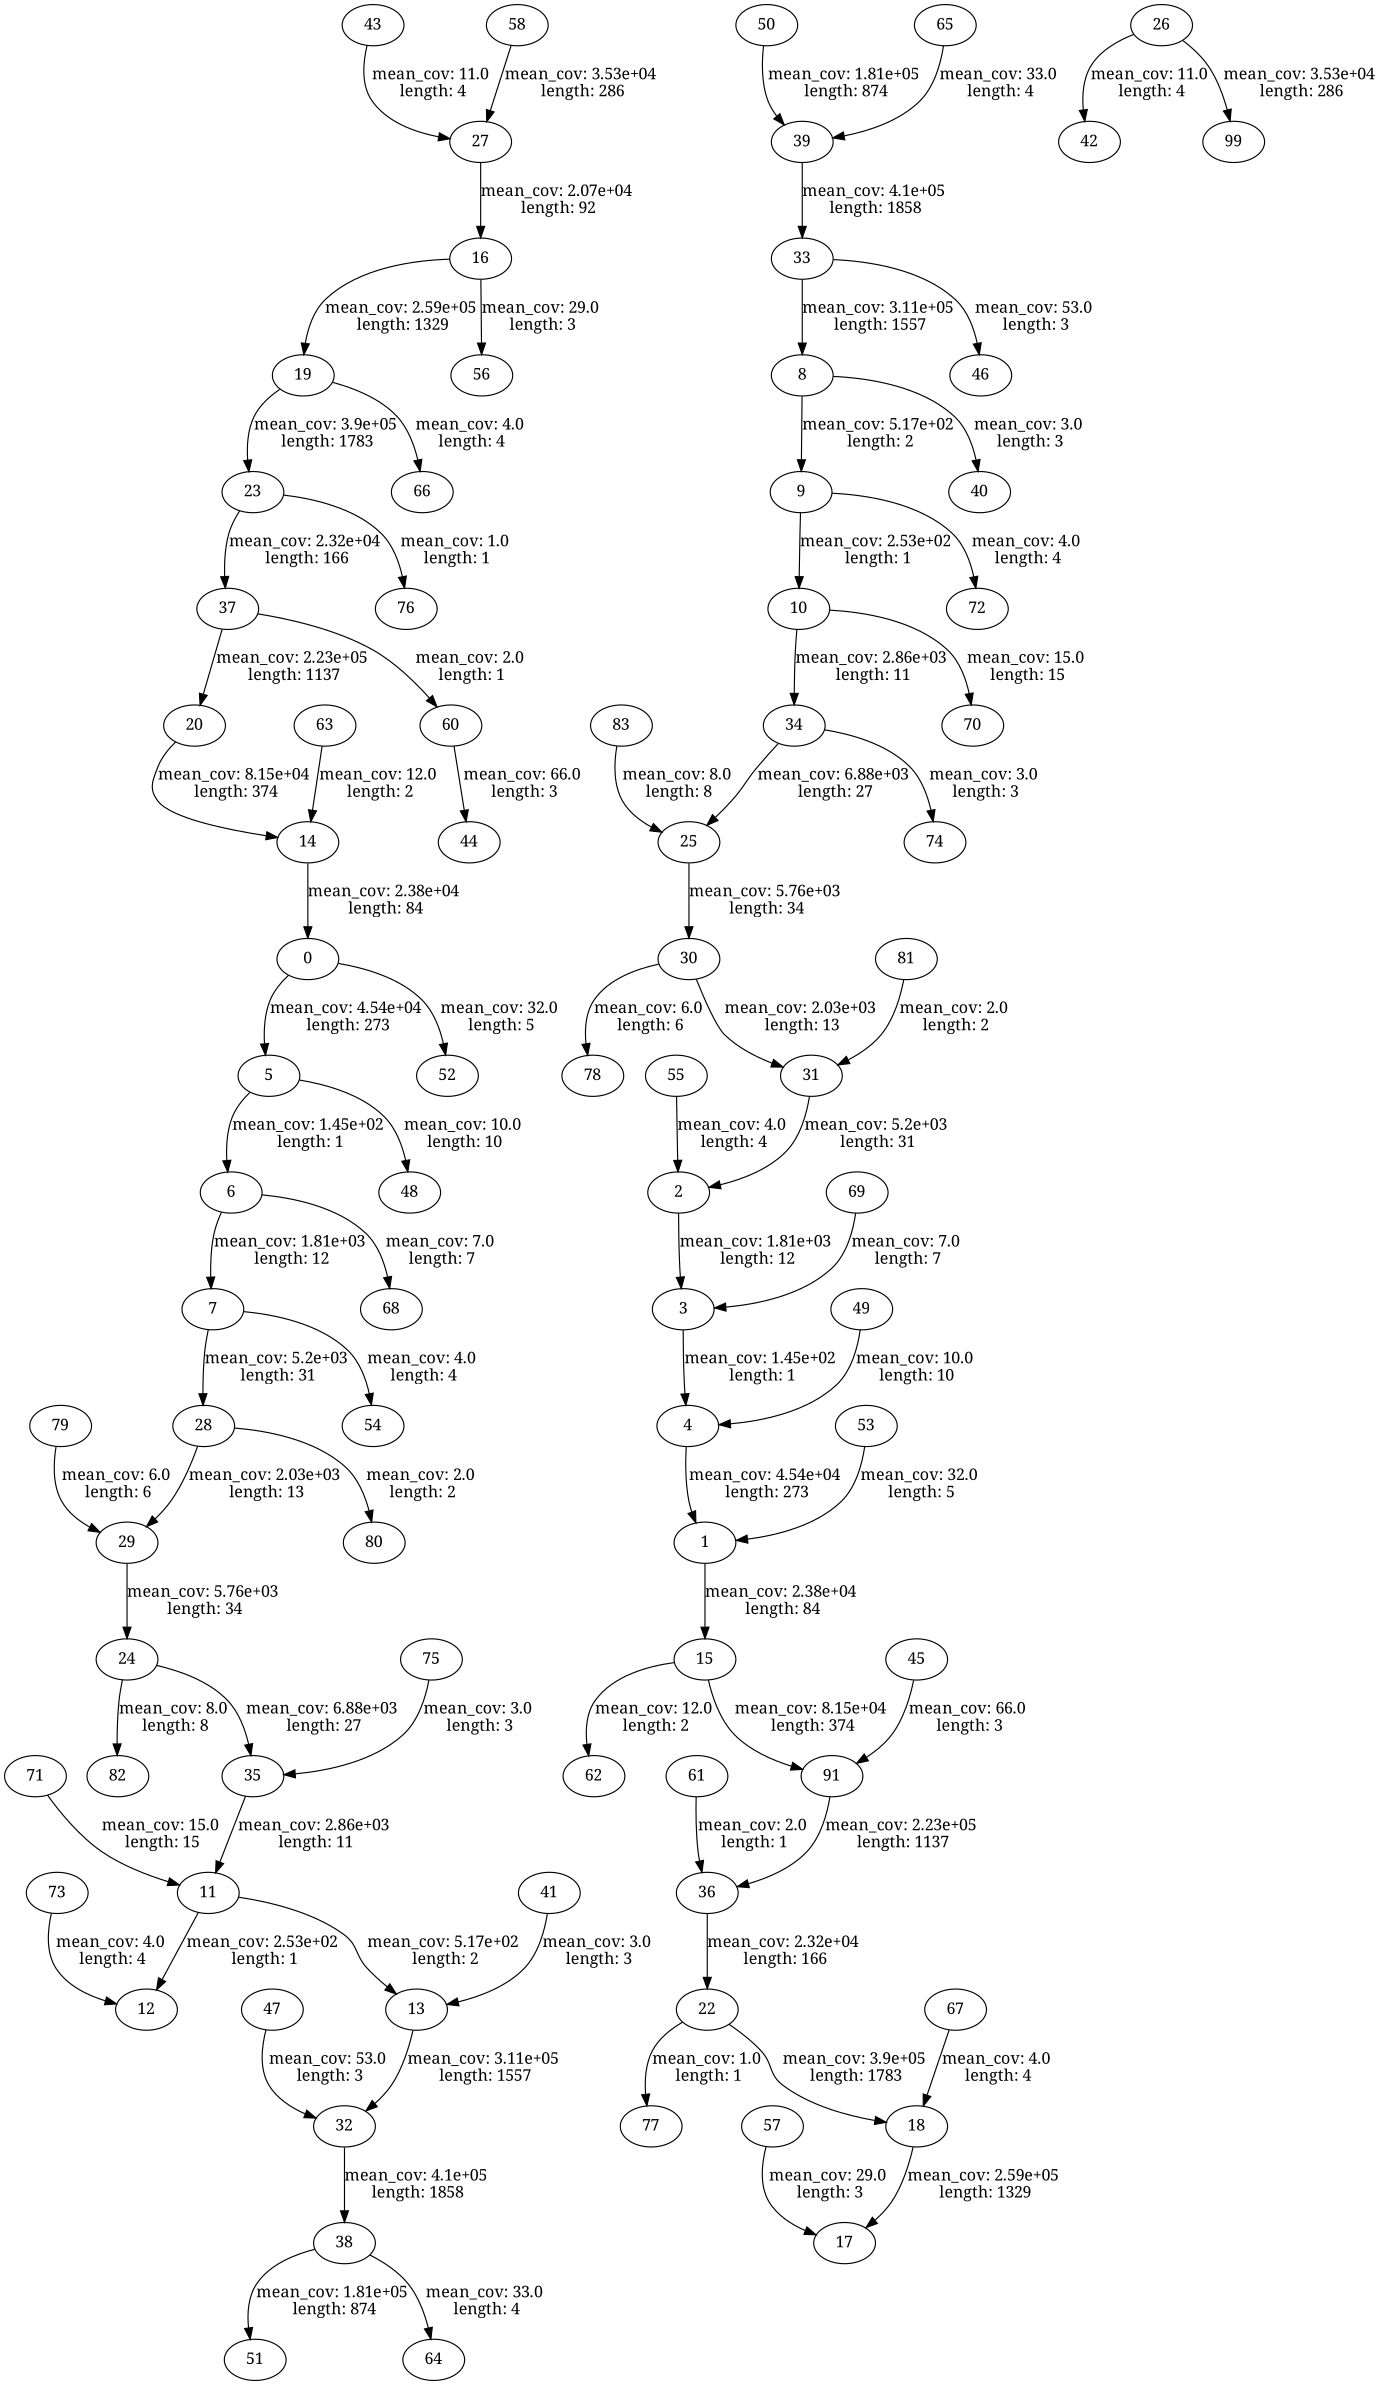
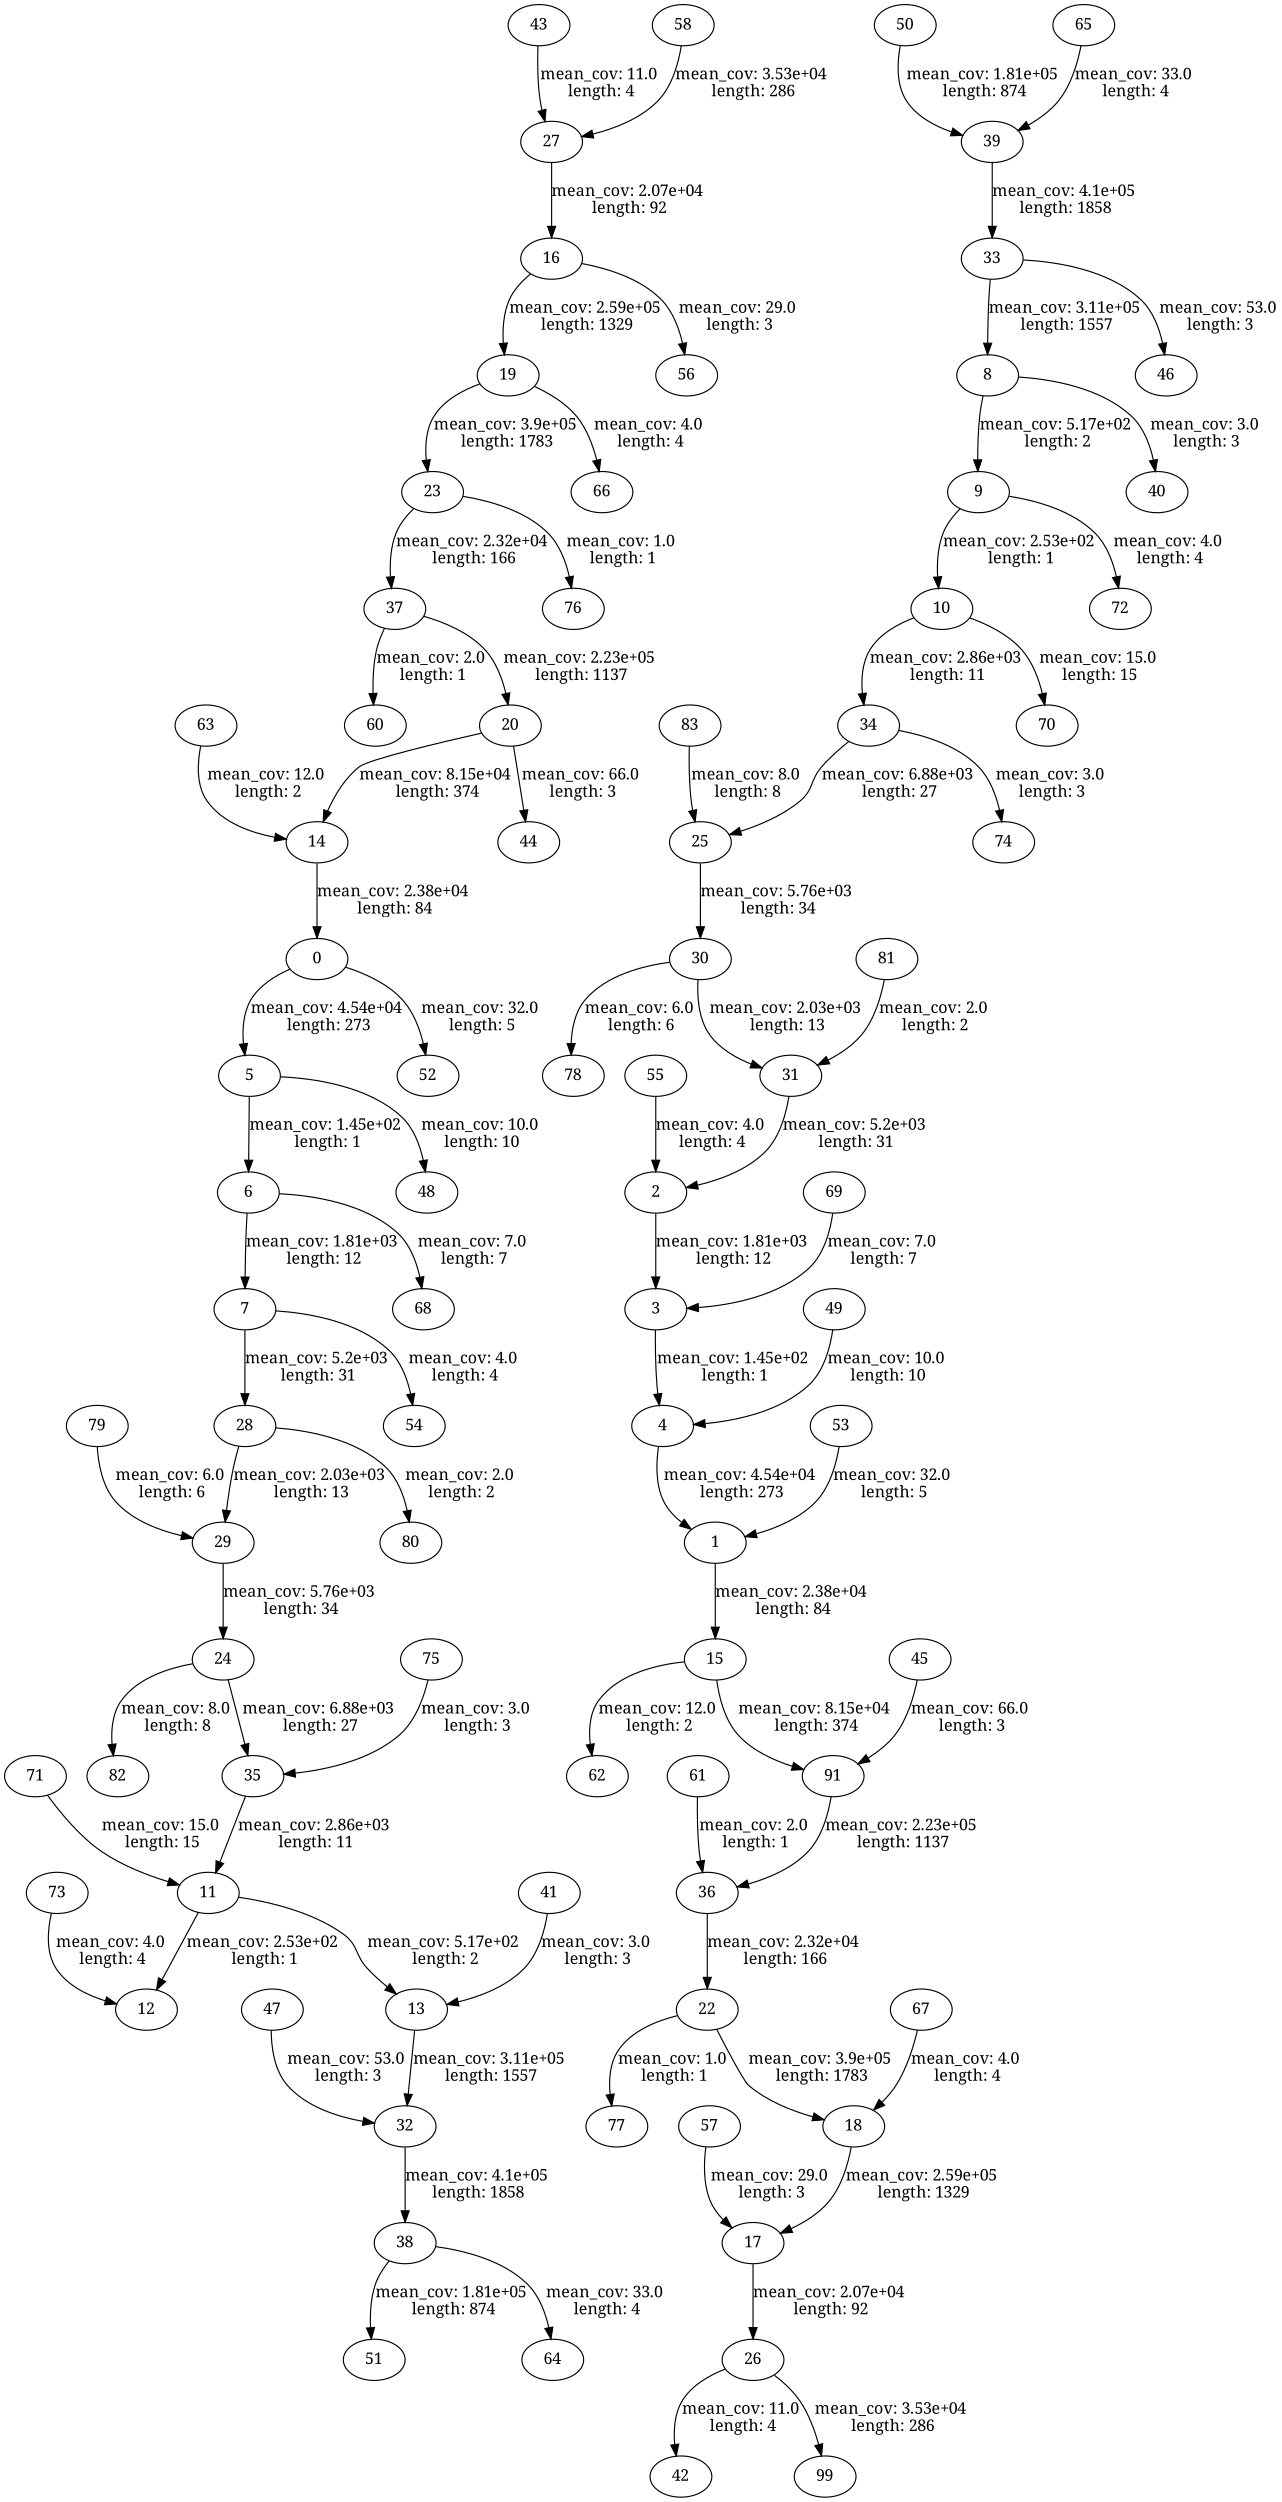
edge "60" -> "44": now "20" -> "44"
edge "17" -> "26": added, label "mean_cov: 2.07e+04 length: 92"
